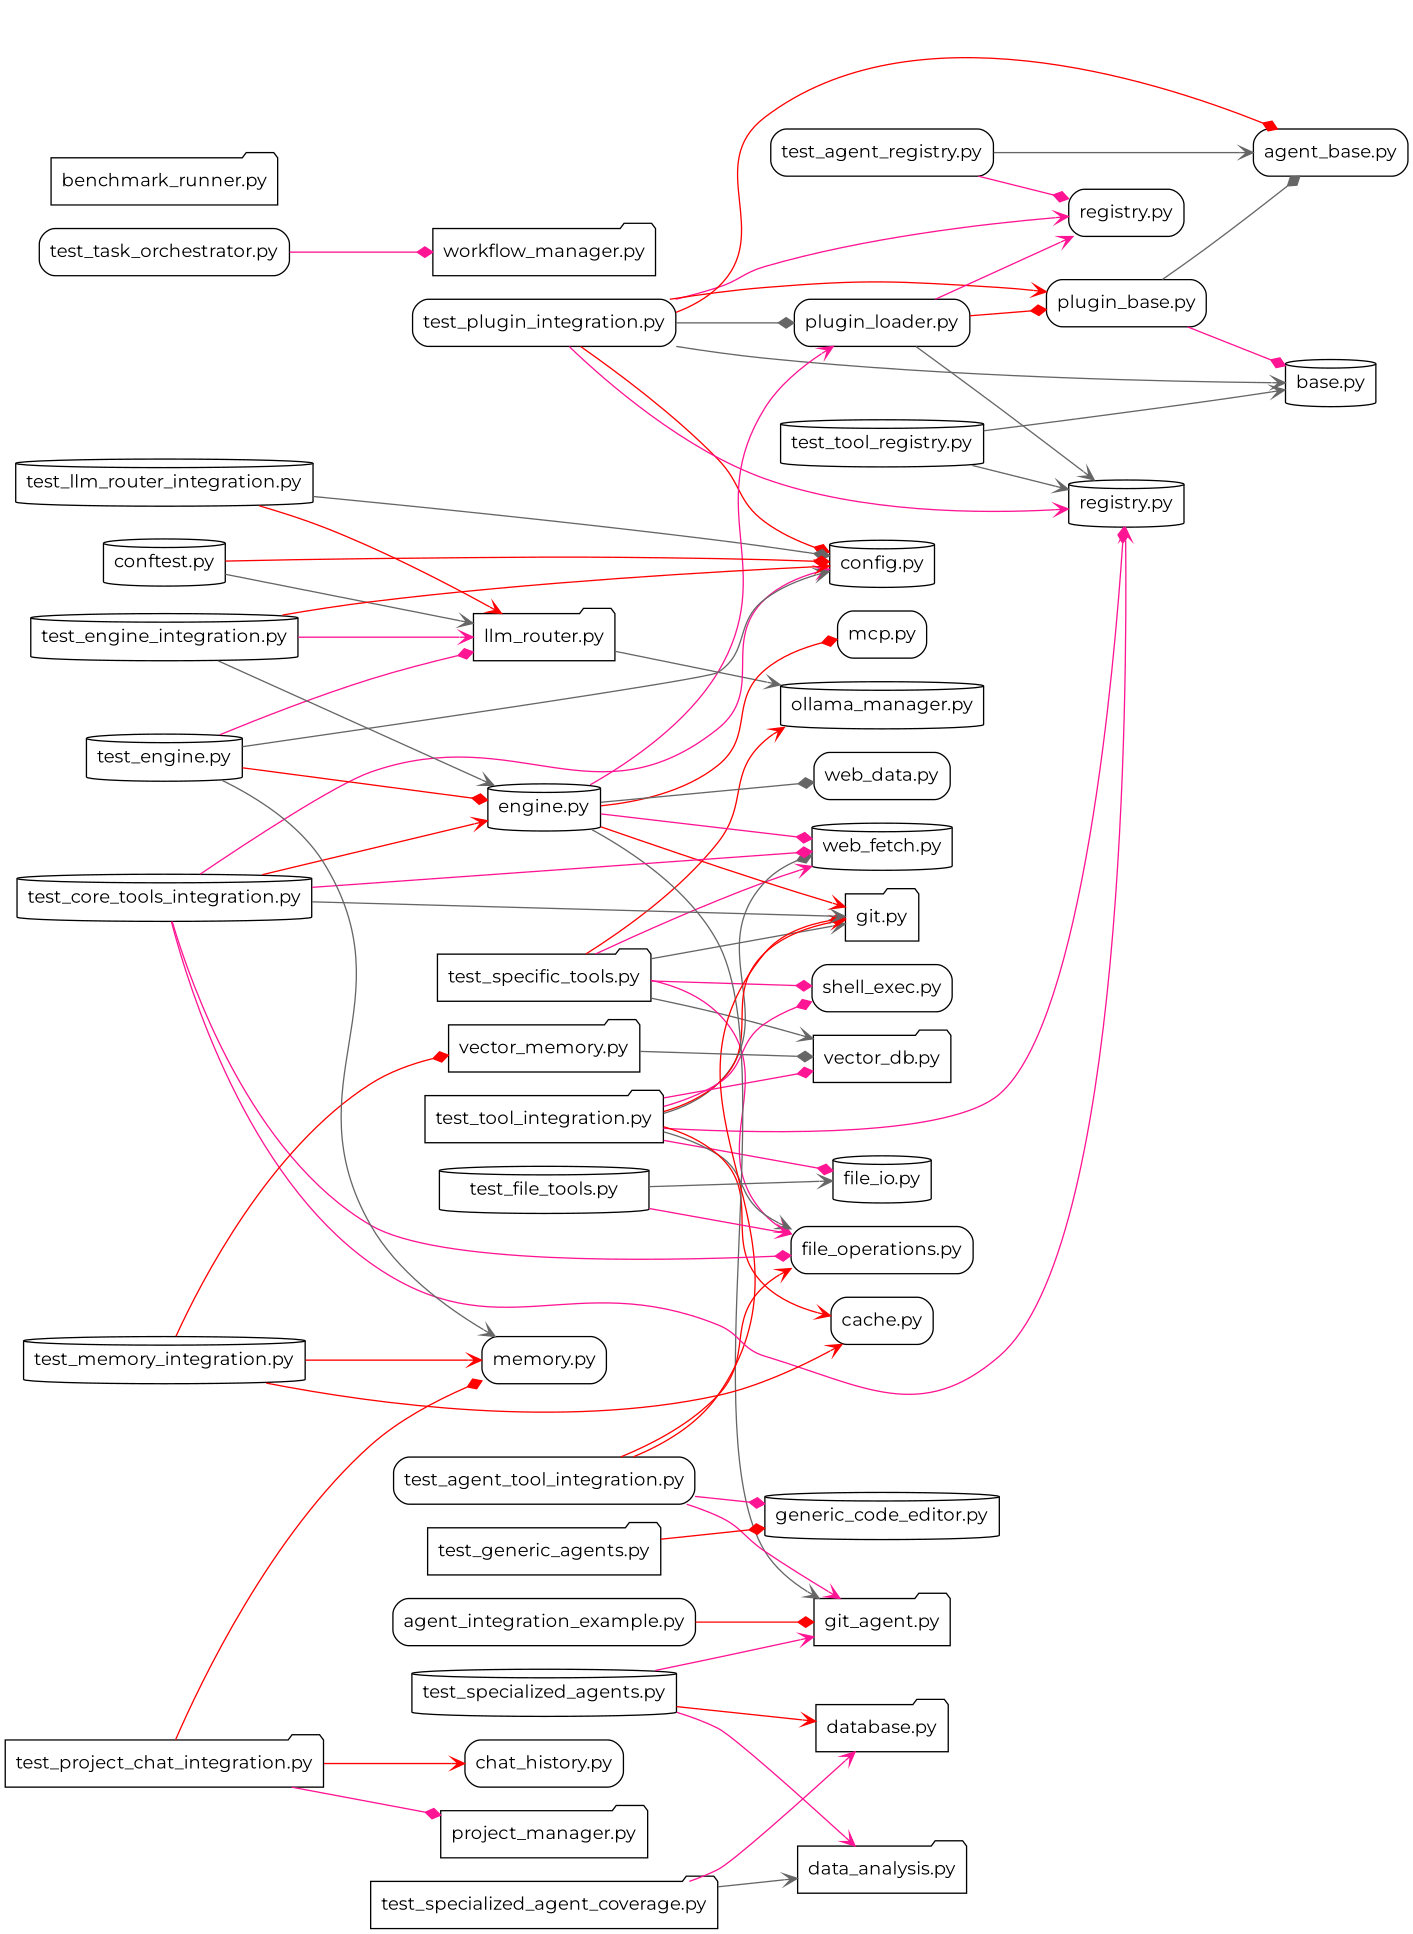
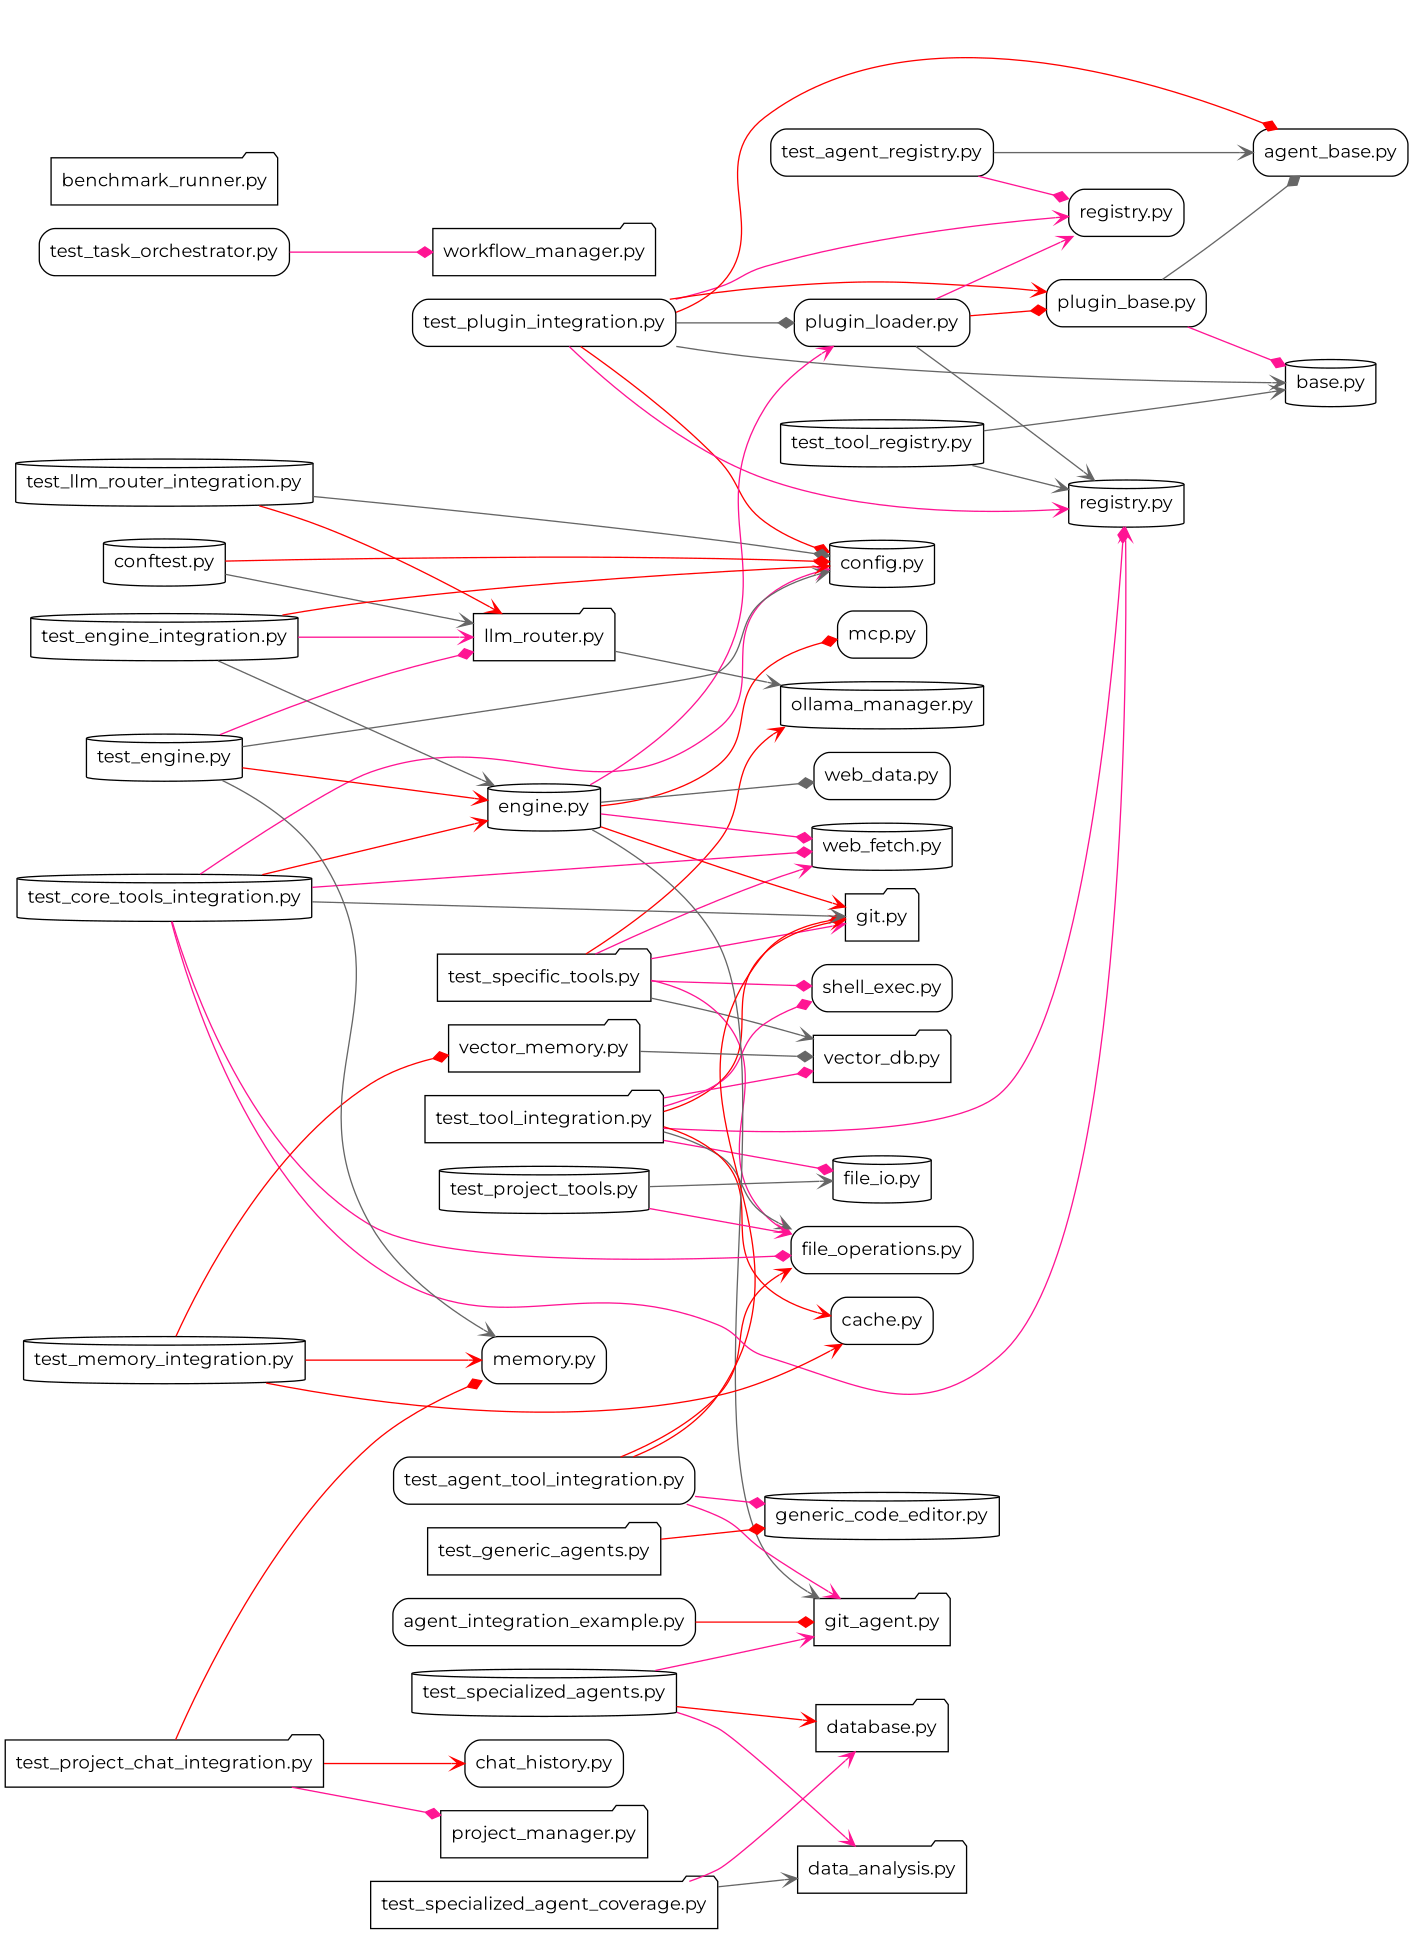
edge "test_engine.py" -> "engine.py": arrowhead diamond -> vee
edge "test_specific_tools.py" -> "git.py": color gray40 -> deeppink
edge "test_tool_integration.py" -> "web_fetch.py": removed
node "test_file_tools.py": label "test_file_tools.py" -> "test_project_tools.py"
